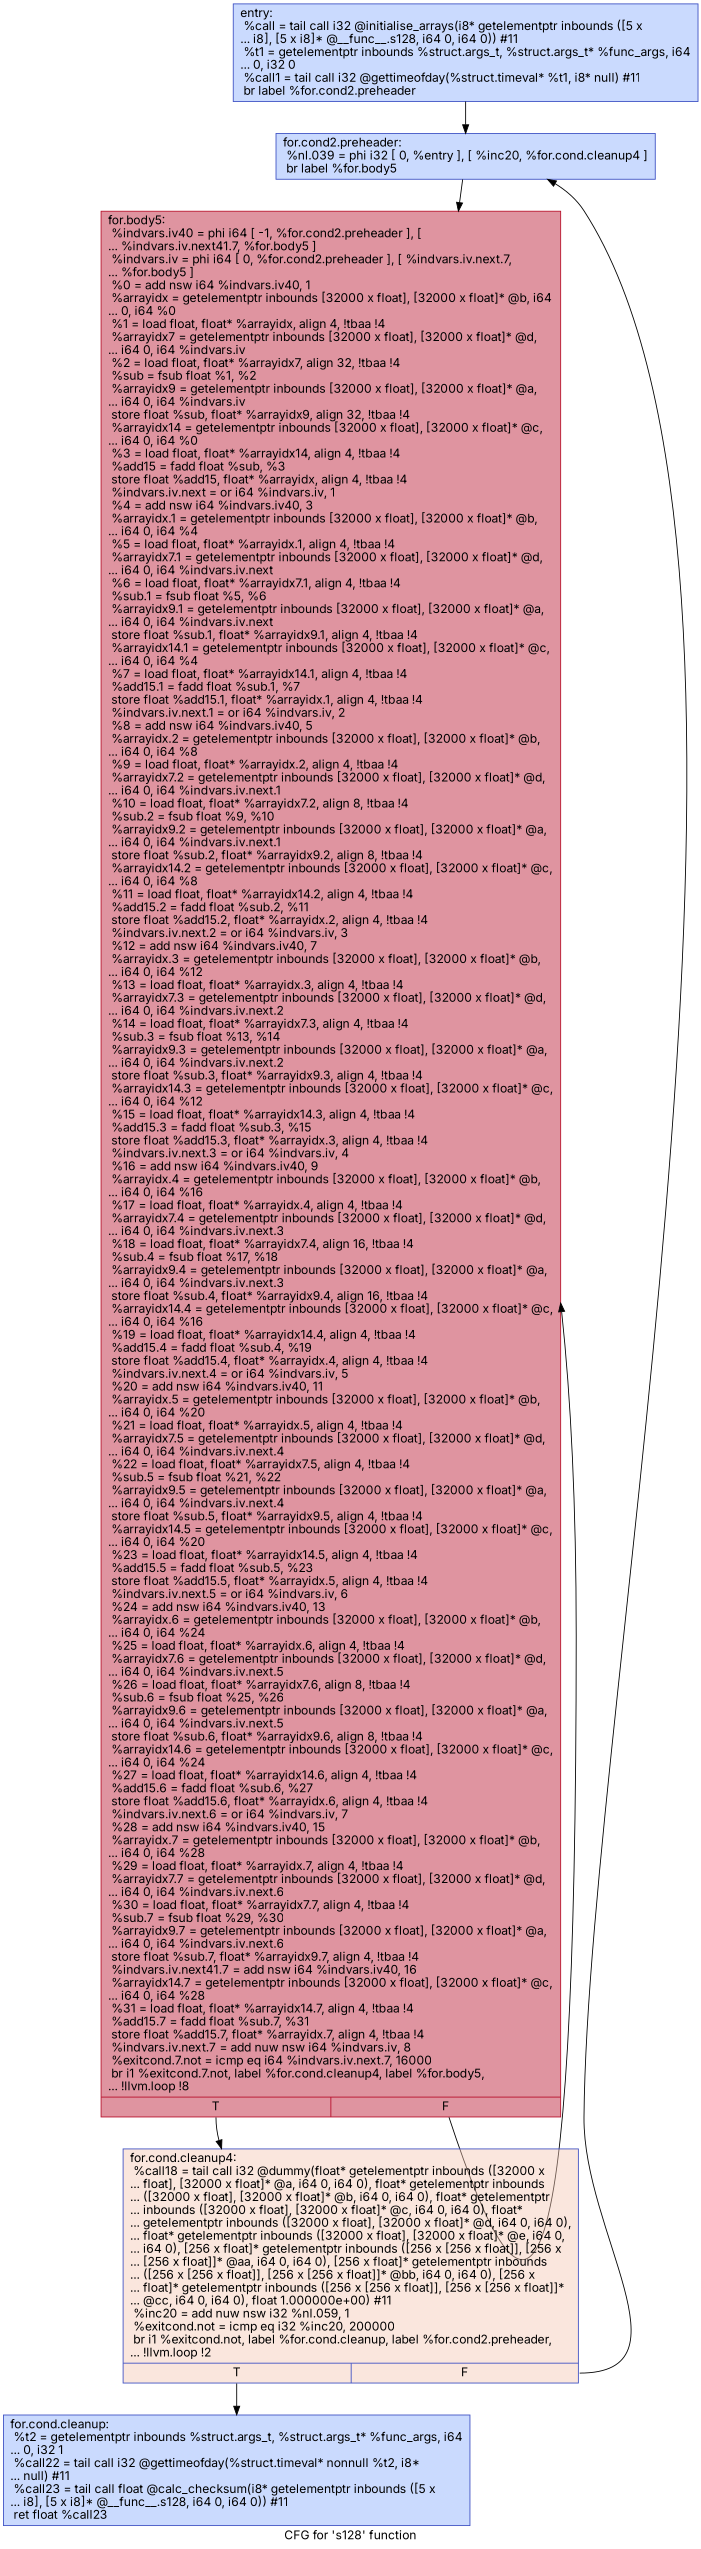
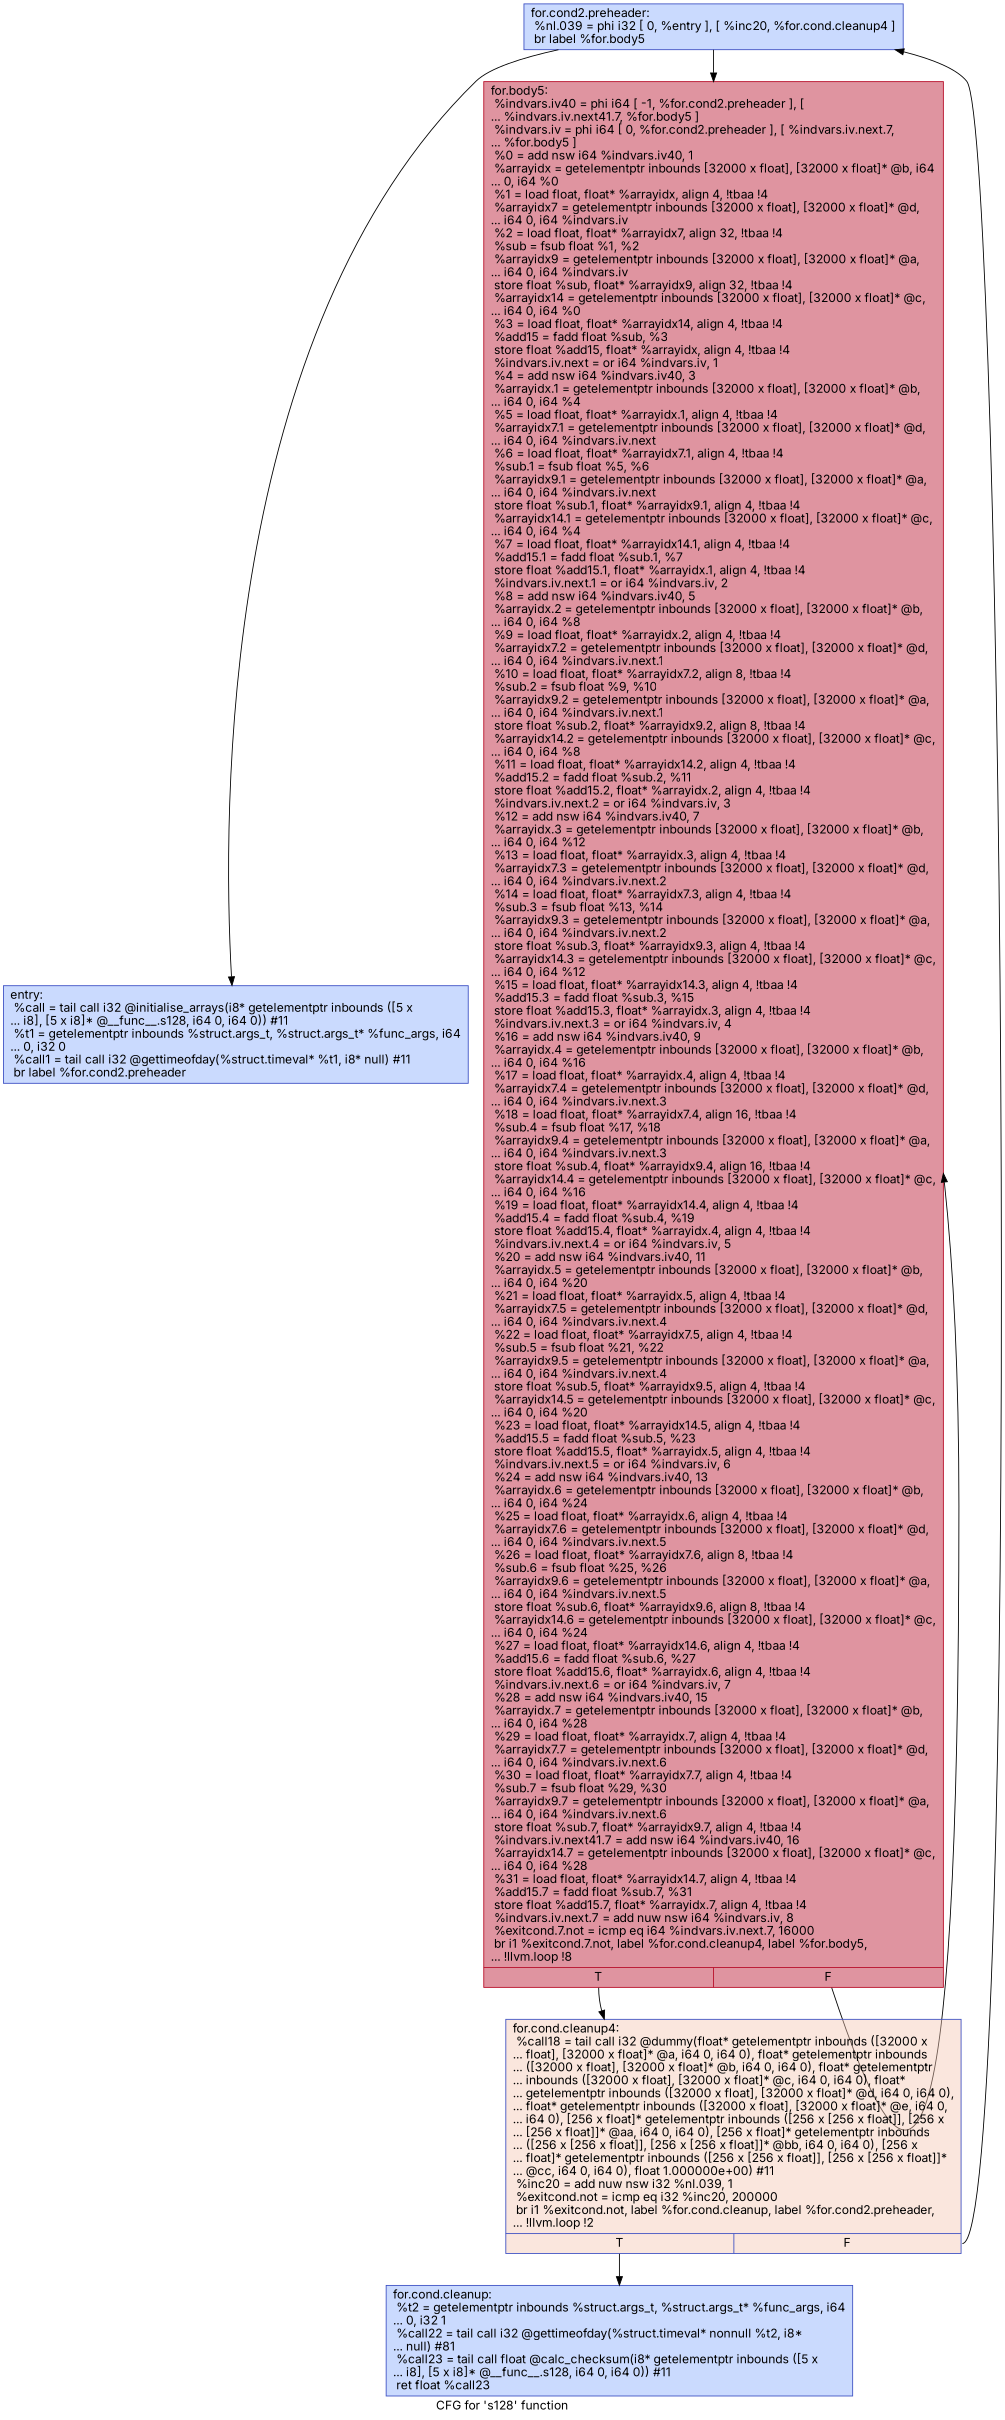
edge "entry:" -> "for.cond2.preheader:": reversed
node "for.cond.cleanup4:": text "%inc20 = add nuw nsw i32 %nl.059, 1" -> "%inc20 = add nuw nsw i32 %nl.039, 1"
node "for.cond.cleanup:": text "... null) #11" -> "... null) #81"
